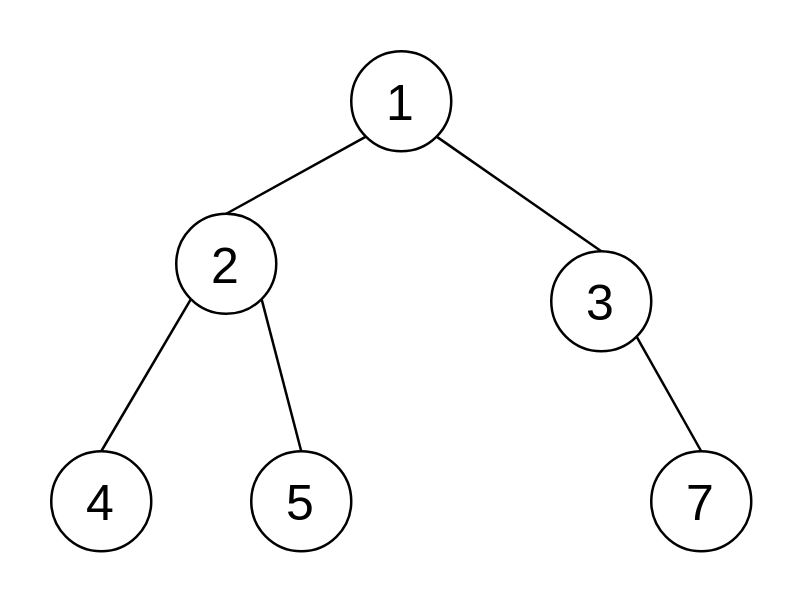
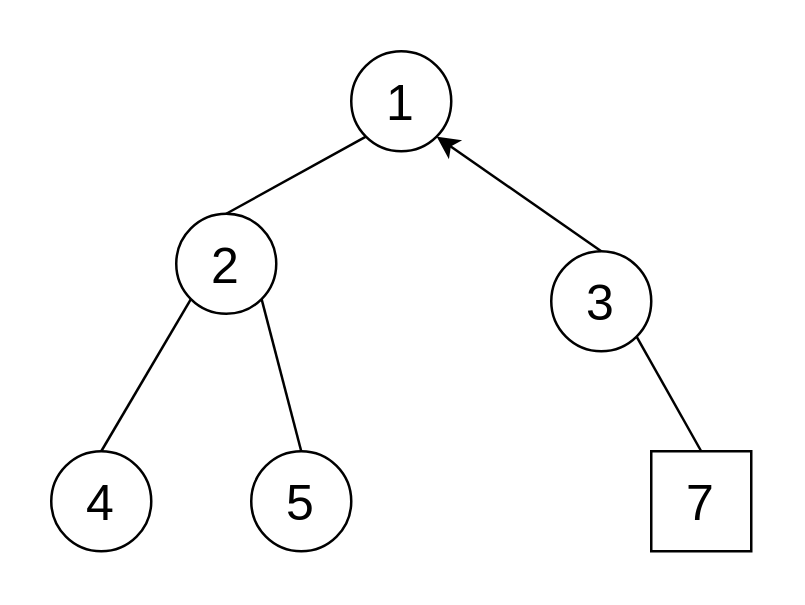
edge "1" -- "3": arrowhead none -> classic
node "7": shape ellipse -> rectangle
